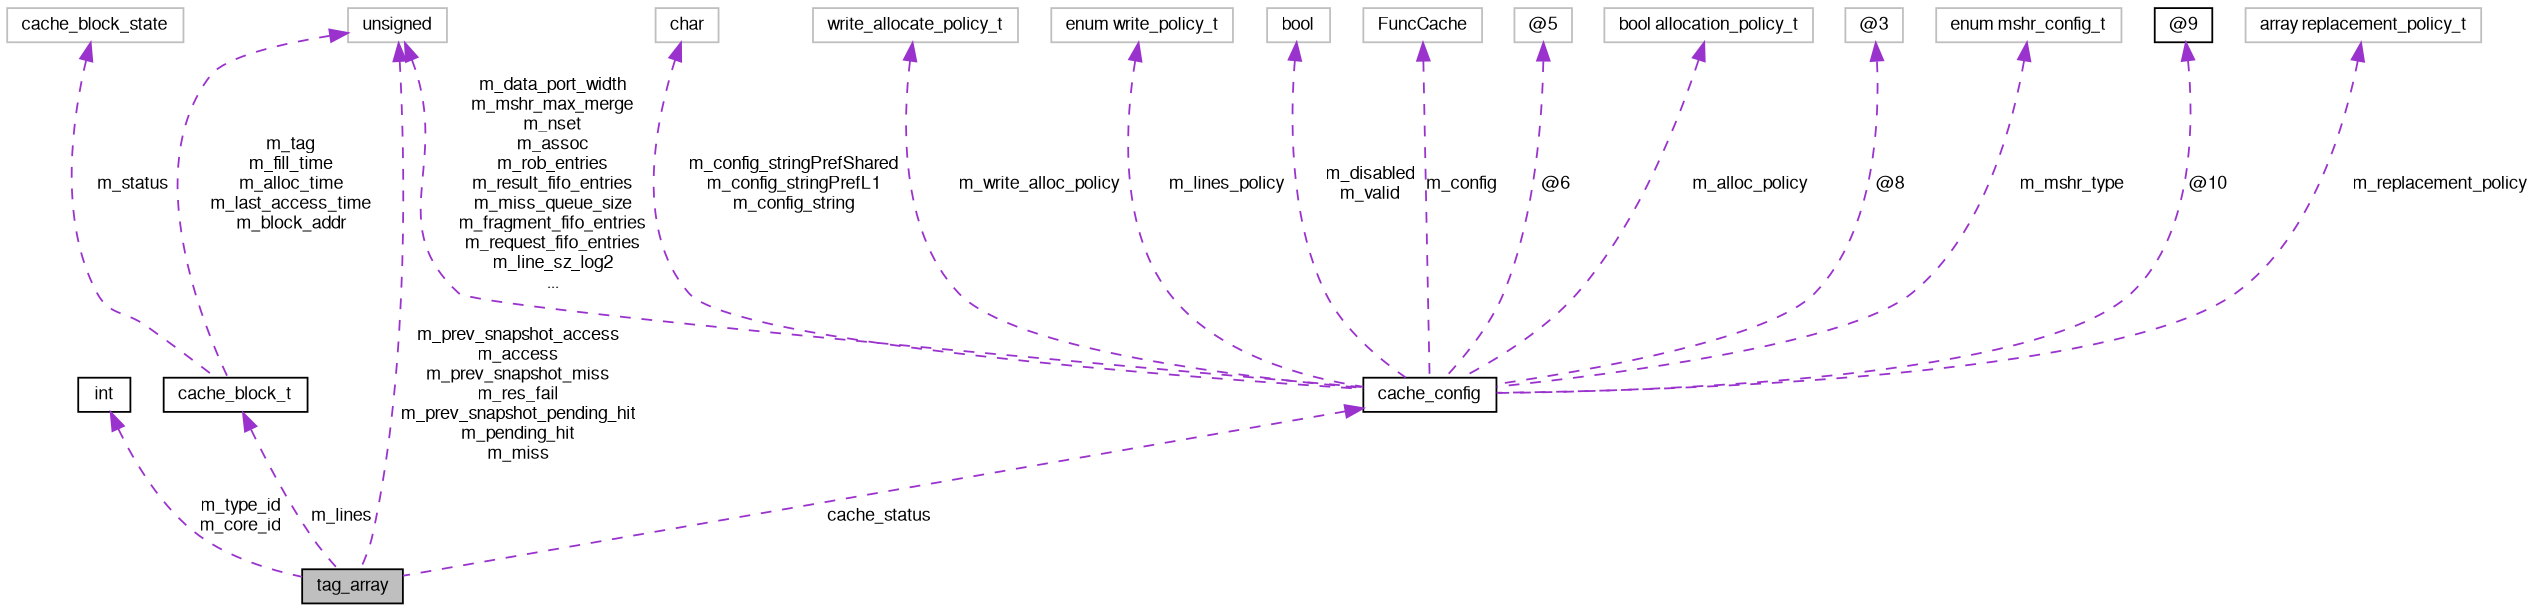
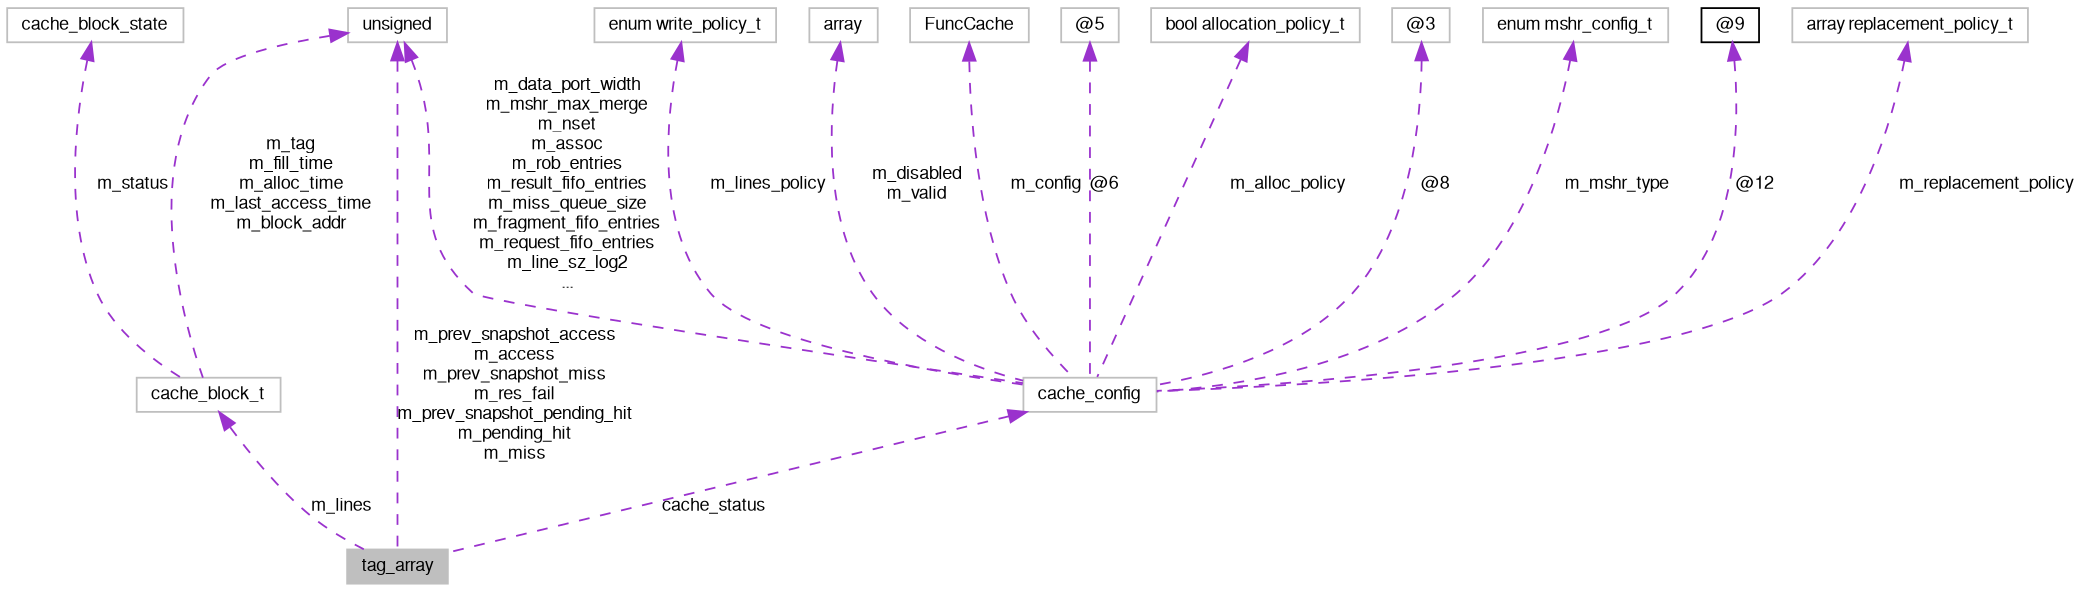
node "char": removed
node "write_allocate_policy_t": removed
node "bool": label "bool" -> "array"
edge "cache_config" -> "@9": label "@10" -> "@12"
node "int": removed
node "cache_block_t": color black -> grey75
node "cache_config": color black -> grey75
node "tag_array": color black -> grey75
